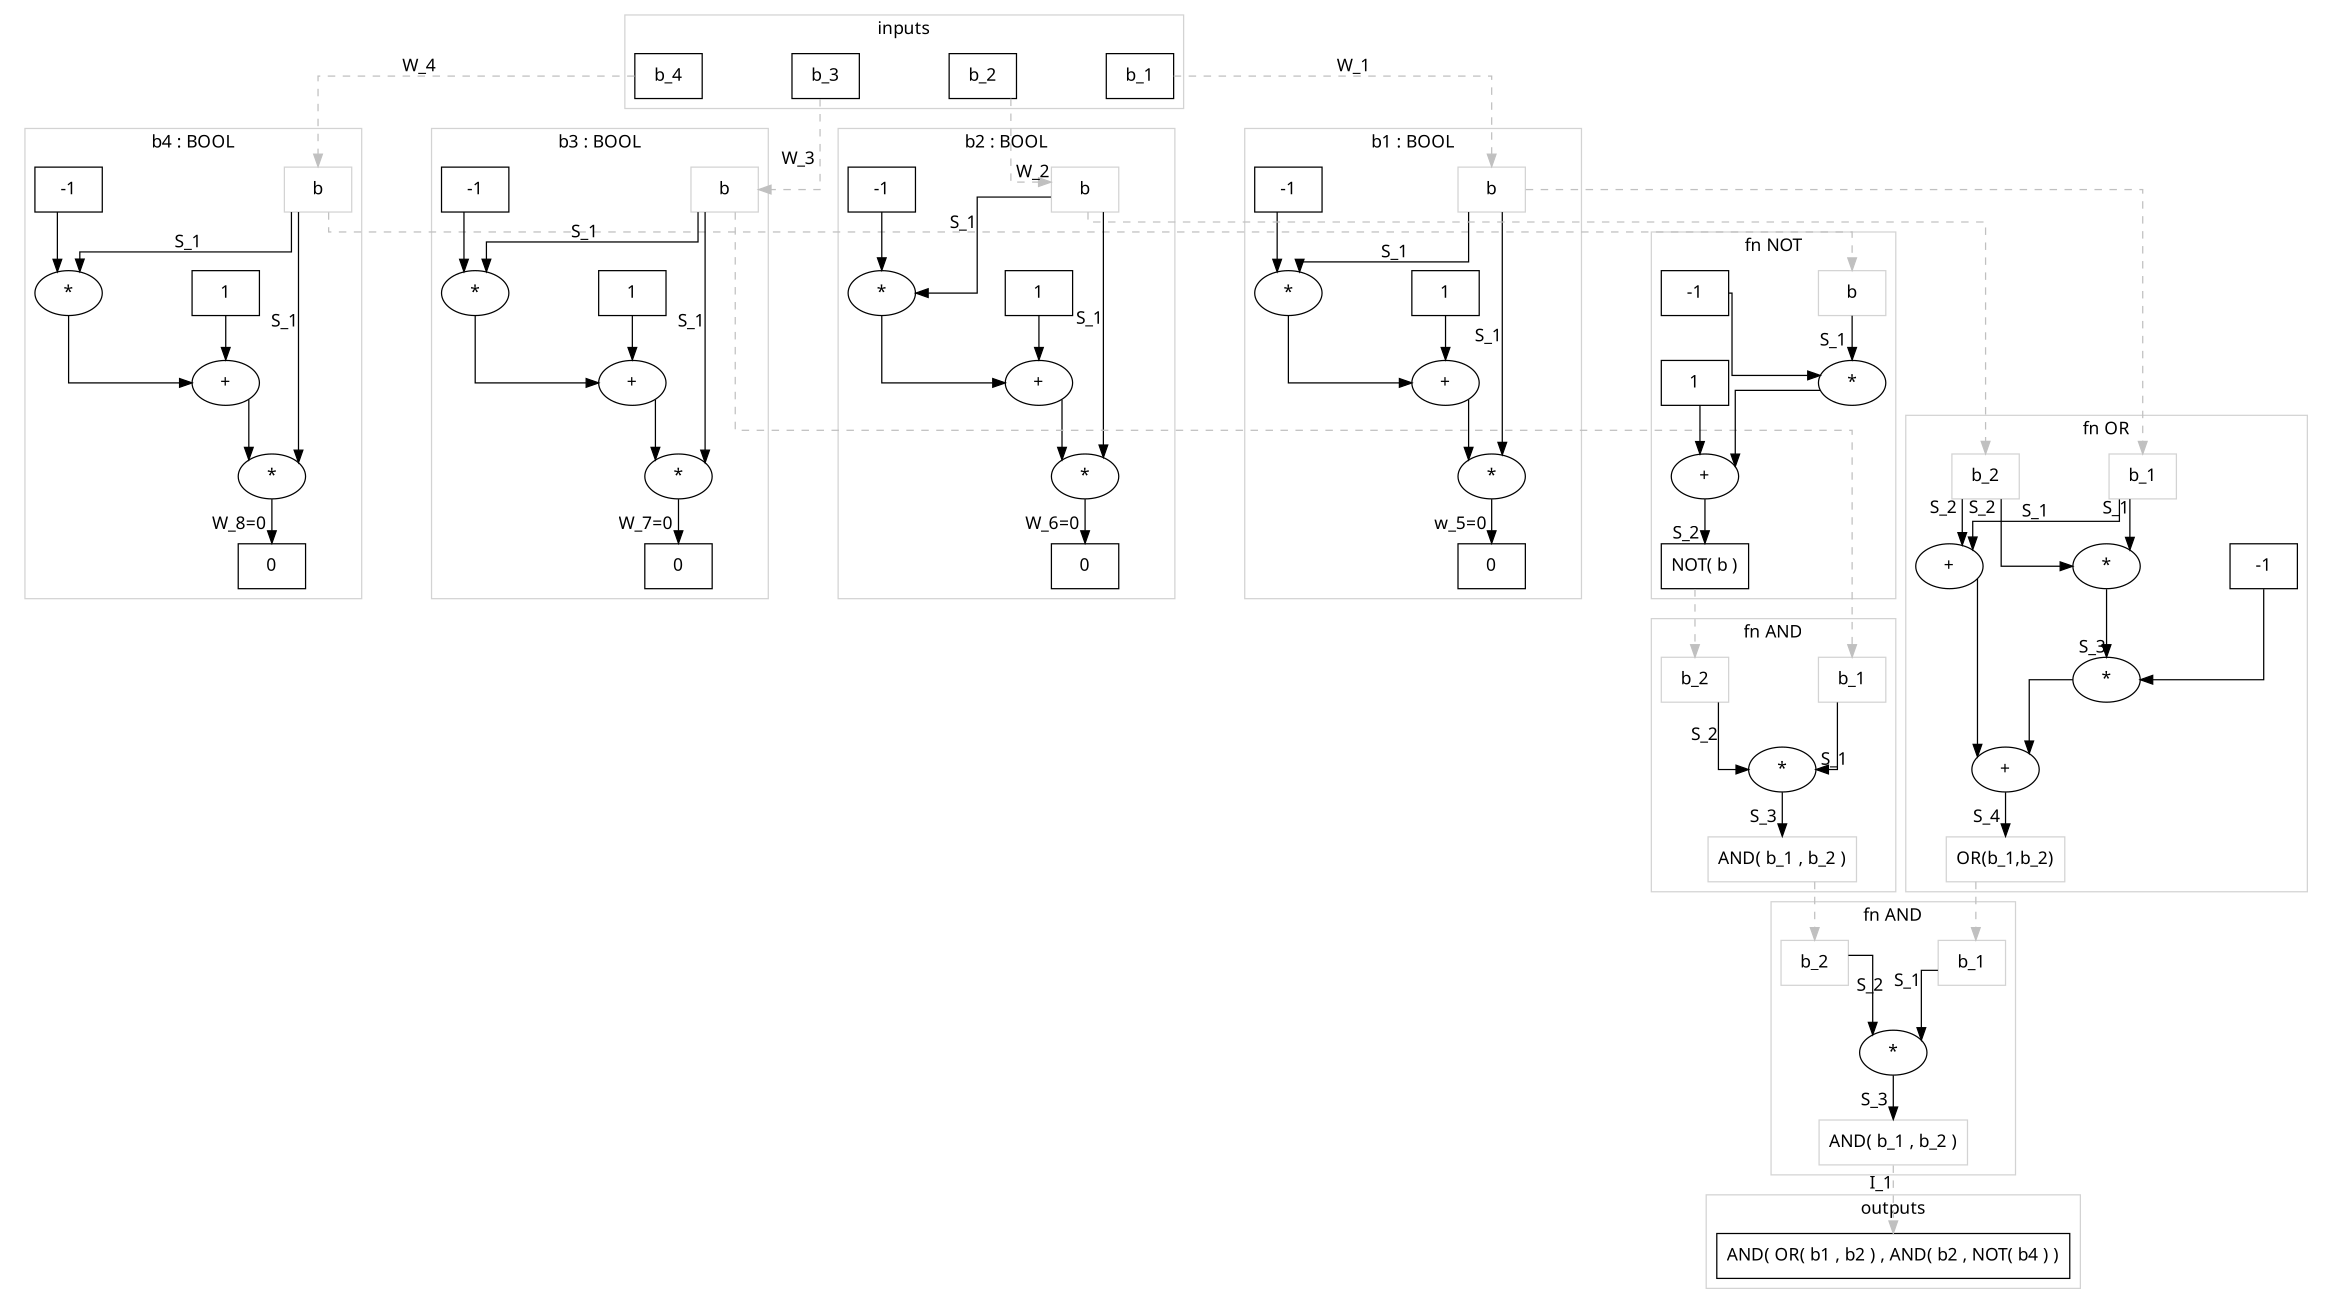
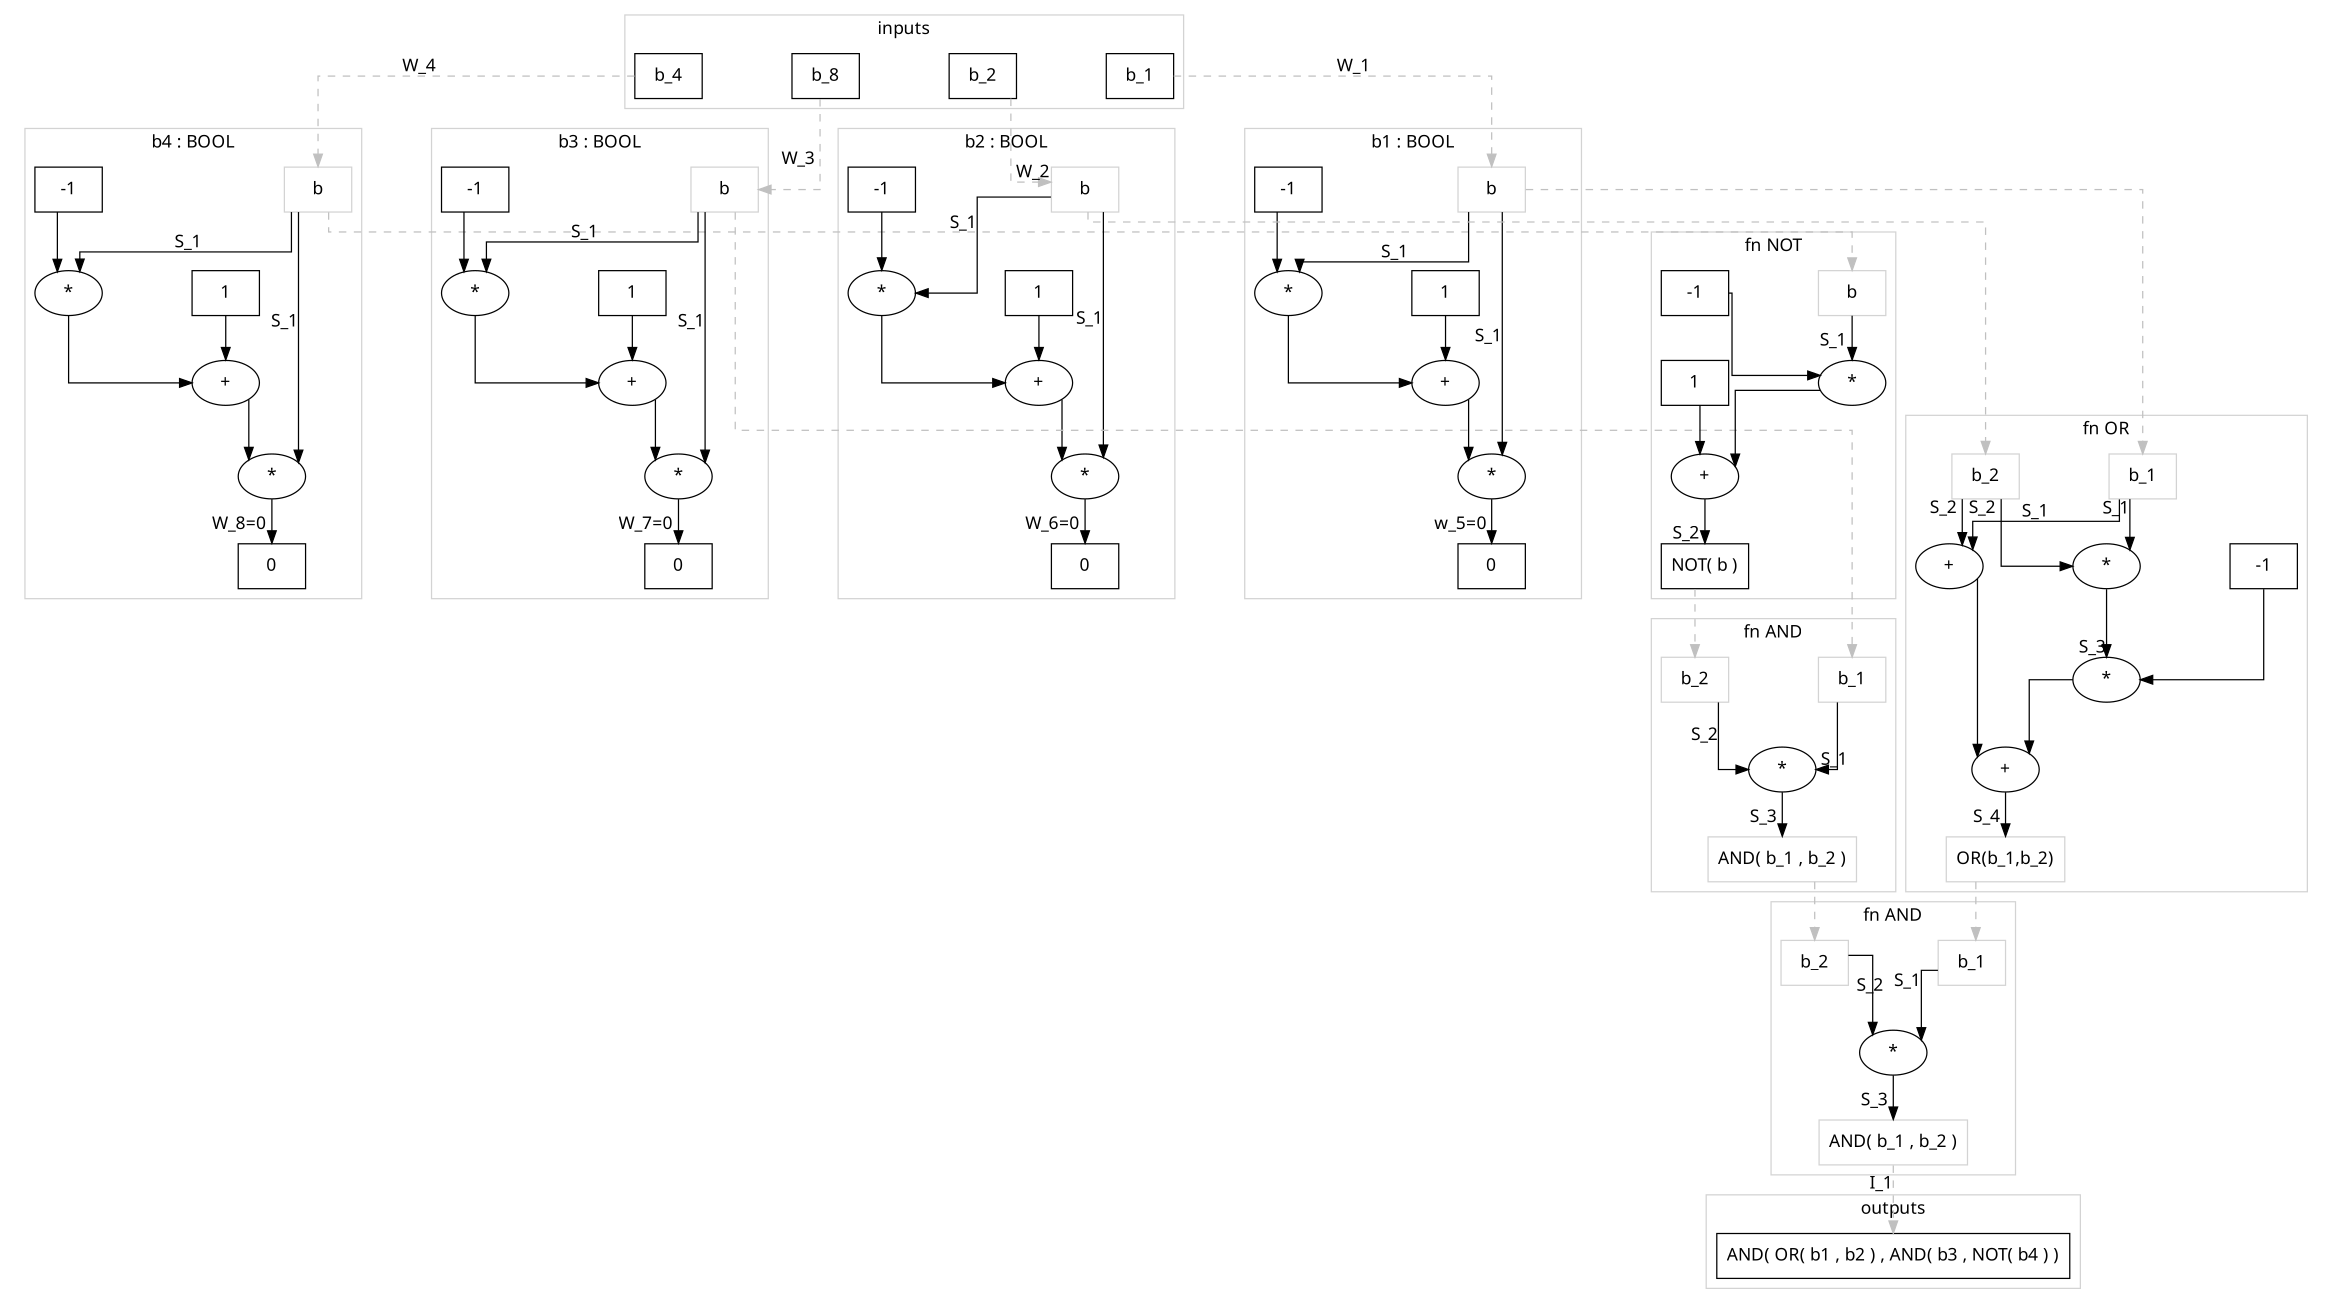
node "b_3": label "b_3" -> "b_8"
node "AND( OR( b1 , b2 ) , AND( b2 , NOT( b4 ) )": label "AND( OR( b1 , b2 ) , AND( b2 , NOT( b4 ) )" -> "AND( OR( b1 , b2 ) , AND( b3 , NOT( b4 ) )"
